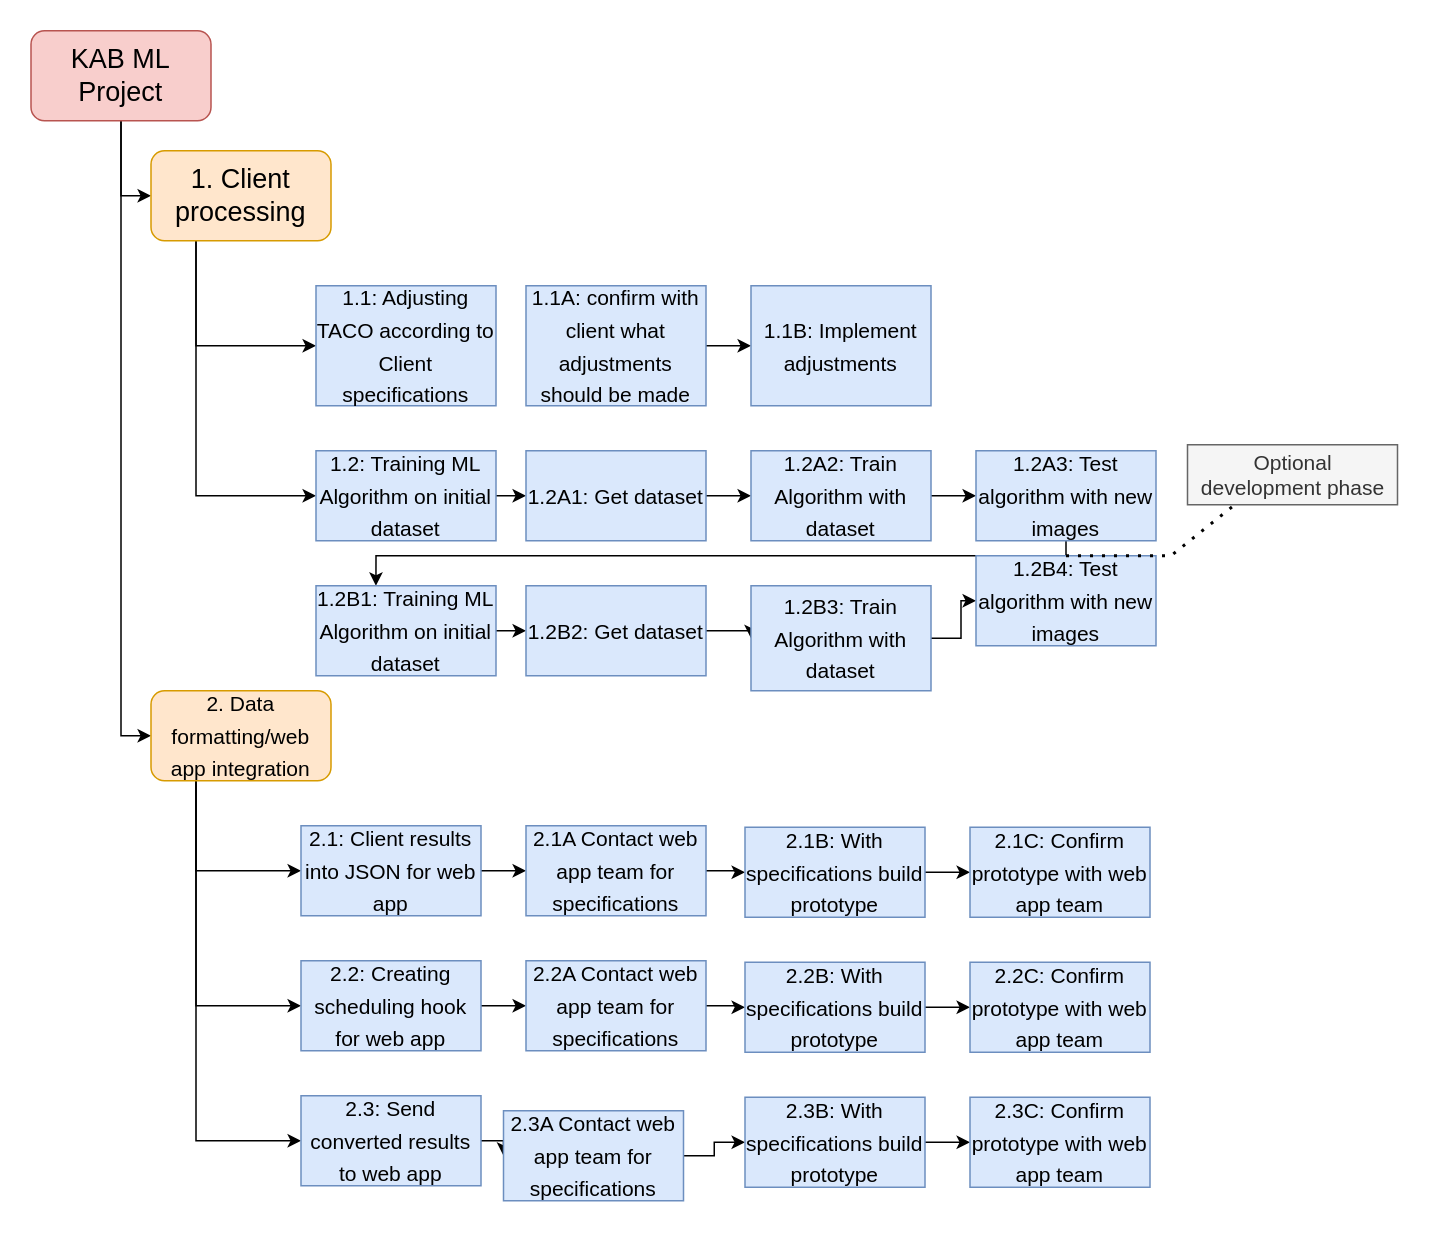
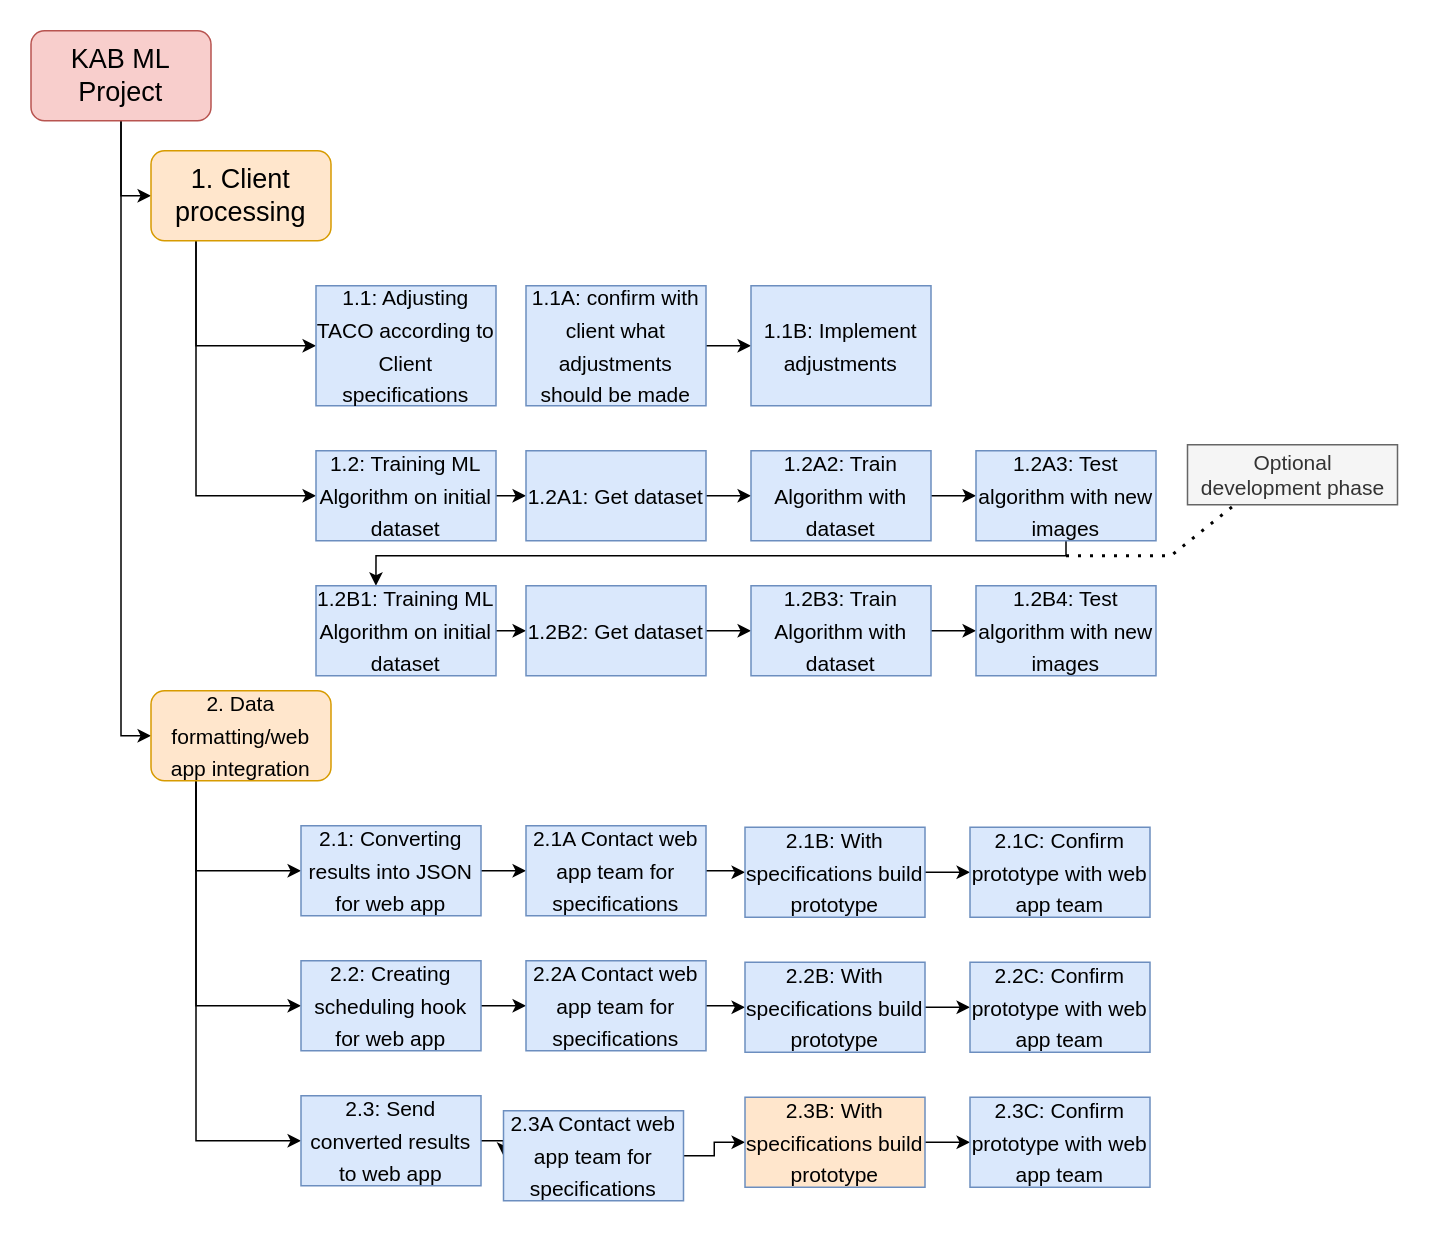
node "1.2B4: Test algorithm with new images": moved (1066, 601) -> (1066, 631)
node "1.2B3: Train Algorithm with dataset": size 180x105 -> 180x90
node "2.1: Client results into JSON for web app": label "2.1: Client results into JSON for web app" -> "2.1: Converting results into JSON for web app"
node "2.3B: With specifications build prototype": fillcolor #dae8fc -> #ffe6cc
